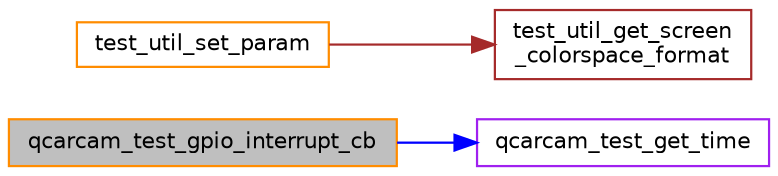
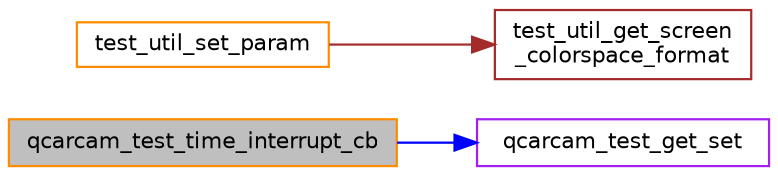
node "qcarcam_test_gpio_interrupt_cb": label "qcarcam_test_gpio_interrupt_cb" -> "qcarcam_test_time_interrupt_cb"
node "qcarcam_test_get_time": label "qcarcam_test_get_time" -> "qcarcam_test_get_set"
